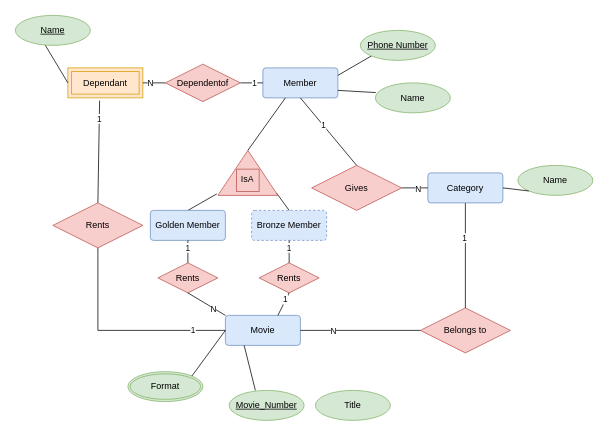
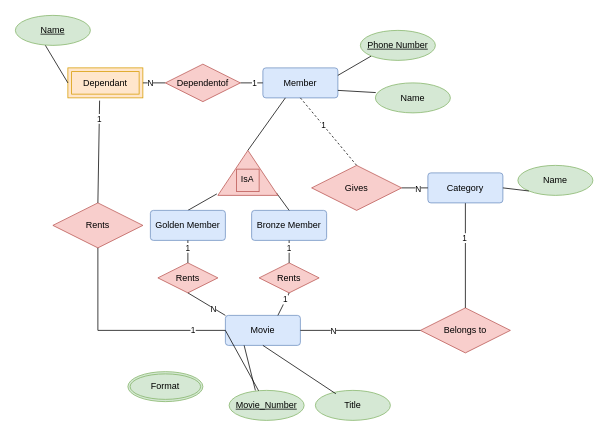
edge "Member" -- "Gives": style solid -> dashed
node "Bronze Member": style dashed -> solid
edge "Movie" -- "Format": now "Movie" -- "Movie_Number"
edge "Movie" -- "Title": added
